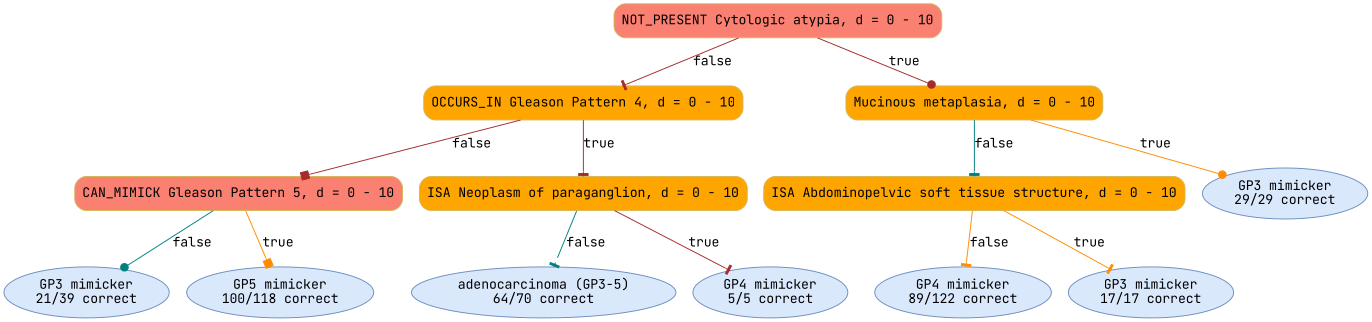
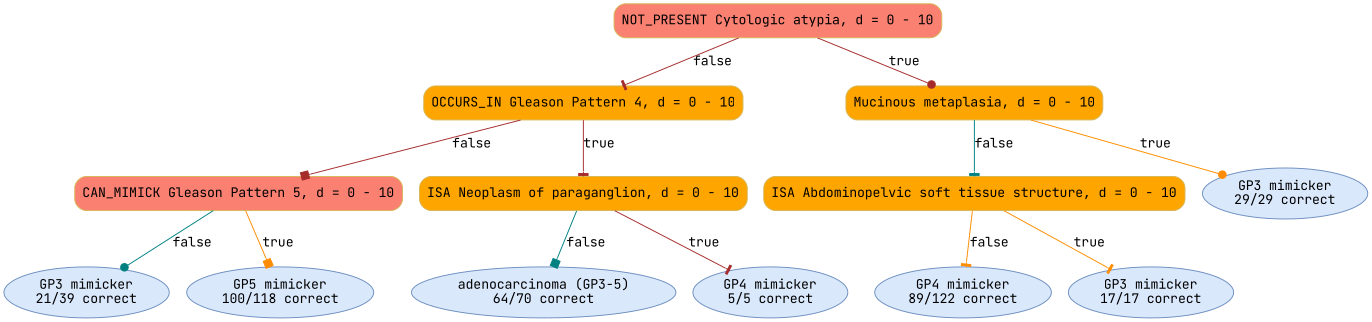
edge "ISA Neoplasm of paraganglion, d = 0 - 10" -> "adenocarcinoma (GP3-5)": arrowhead tee -> box
